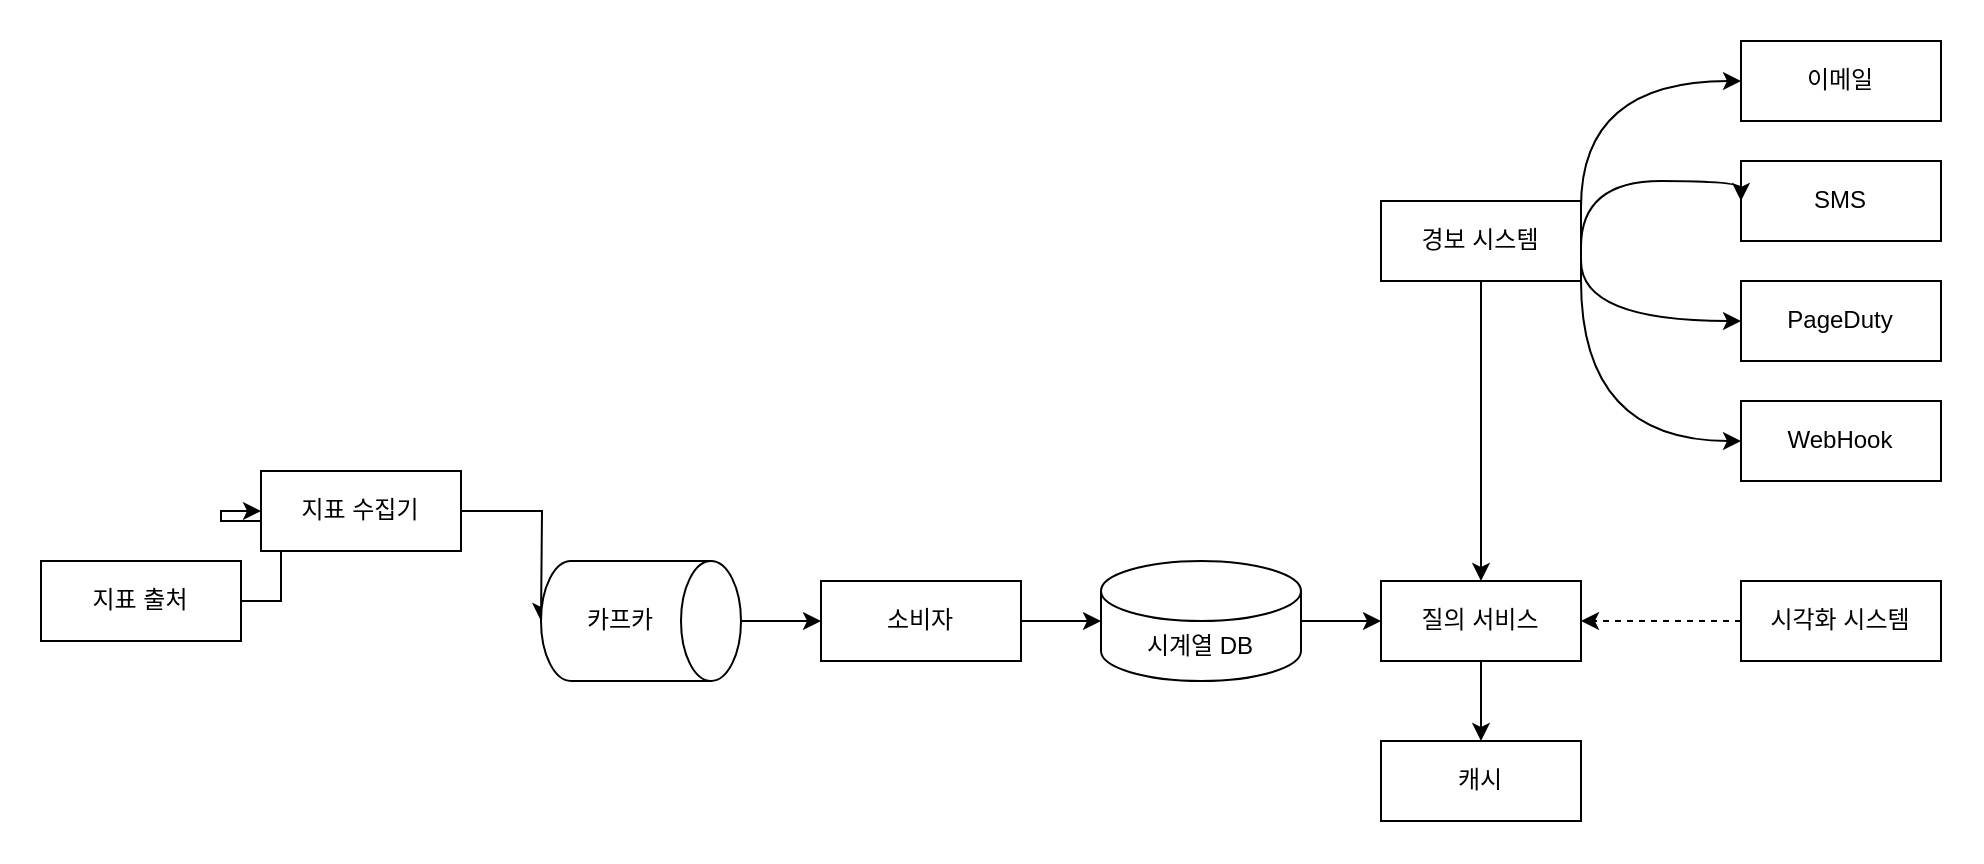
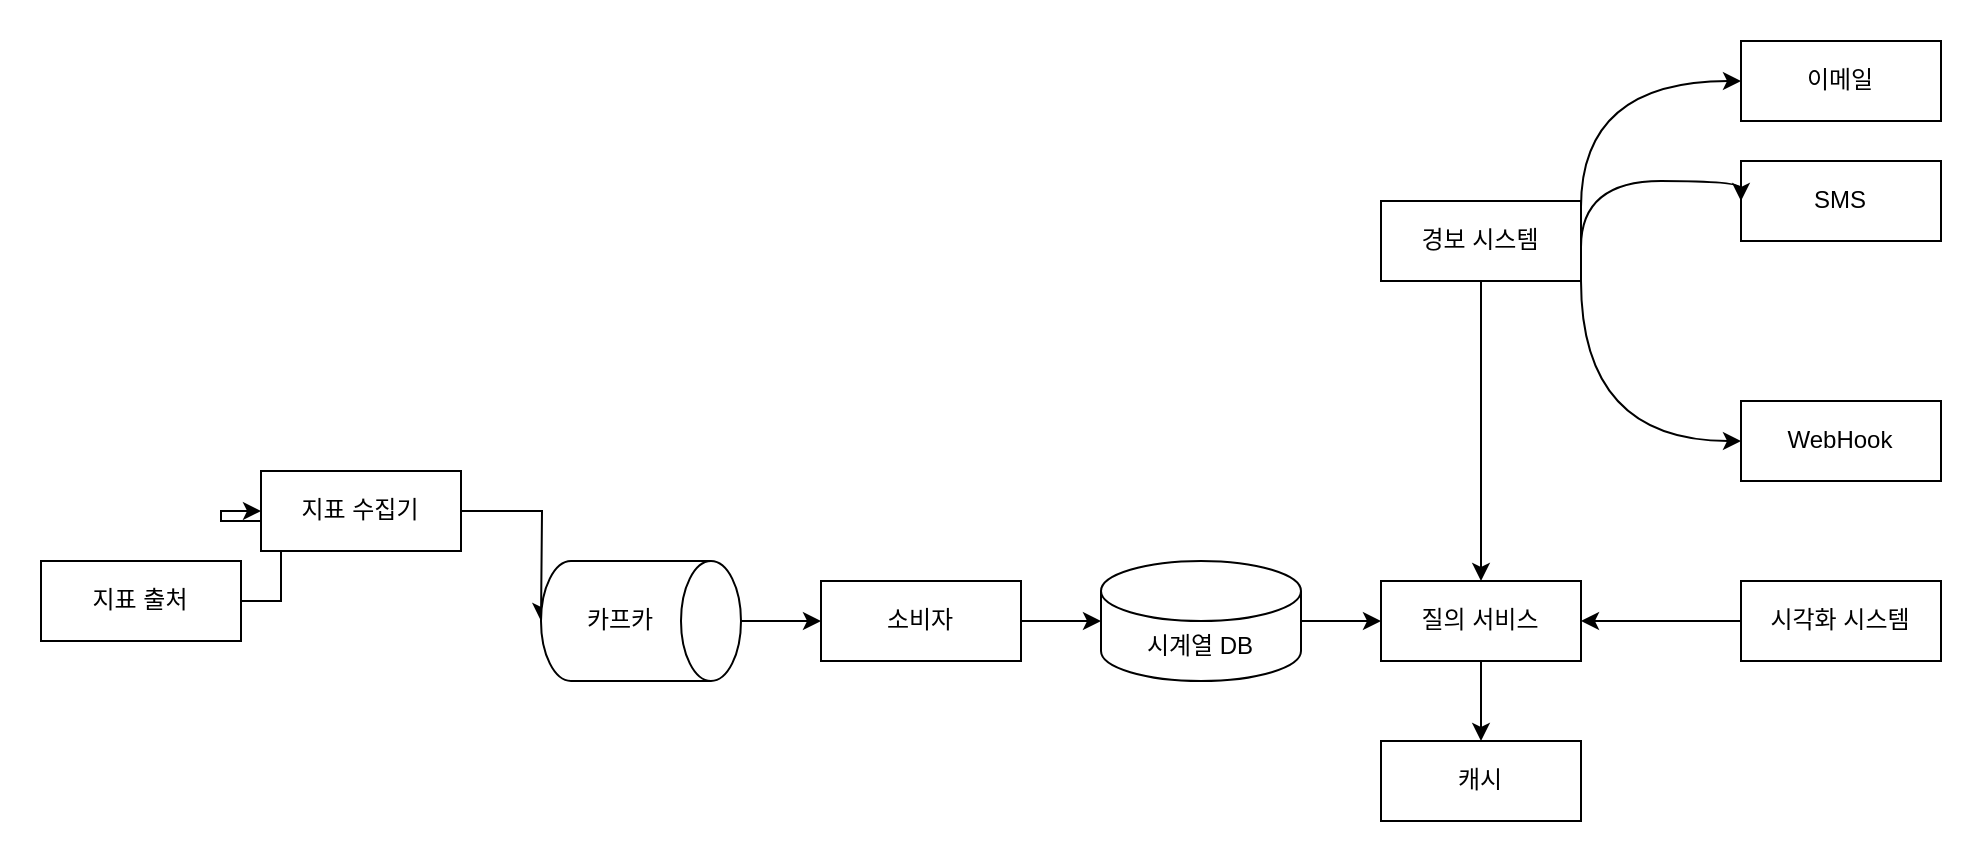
edge "경보 시스템" -> "PageDuty": removed
node "PageDuty": removed
edge "시각화 시스템" -> "질의 서비스": style dashed -> solid
